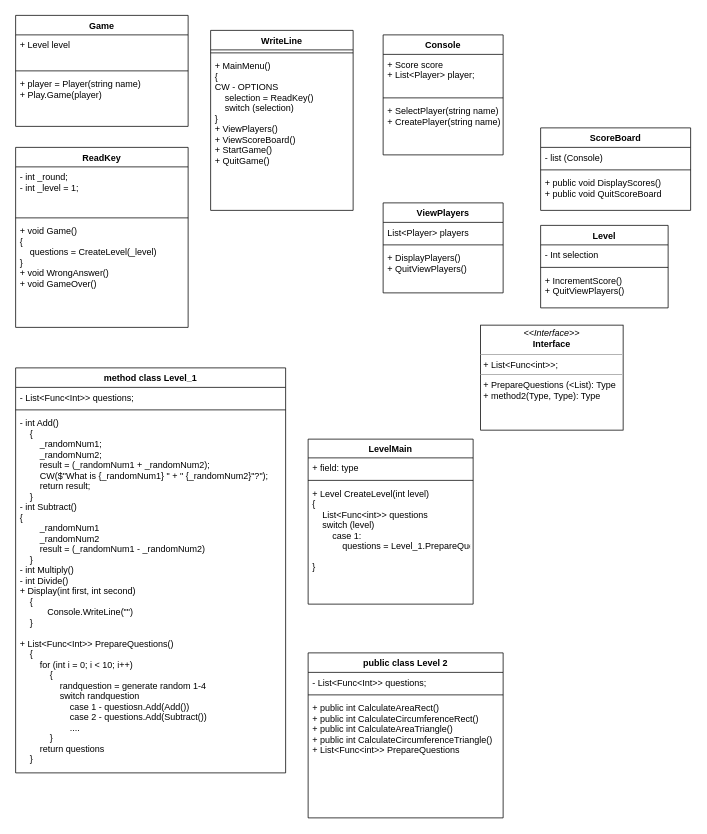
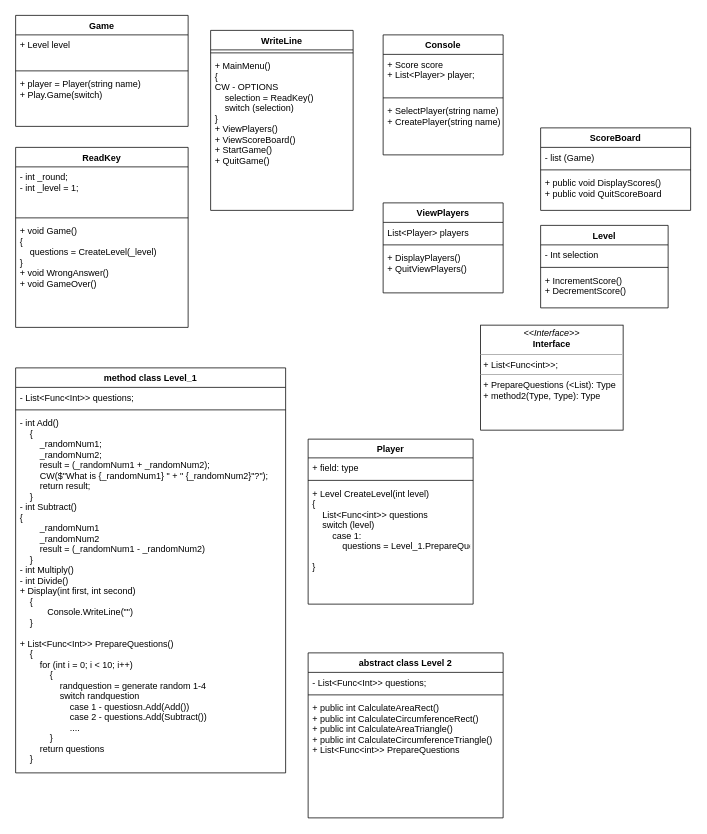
node "+ player = Player(string name) + Play.Game(player)": label "+ player = Player(string name) + Play.Game(player)" -> "+ player = Player(string name) + Play.Game(switch)"
node "- list (Console)": label "- list (Console)" -> "- list (Game)"
node "+ IncrementScore() + QuitViewPlayers()": label "+ IncrementScore() + QuitViewPlayers()" -> "+ IncrementScore() + DecrementScore()"
node "LevelMain": label "LevelMain" -> "Player"
node "public class Level 2": label "public class Level 2" -> "abstract class Level 2"
